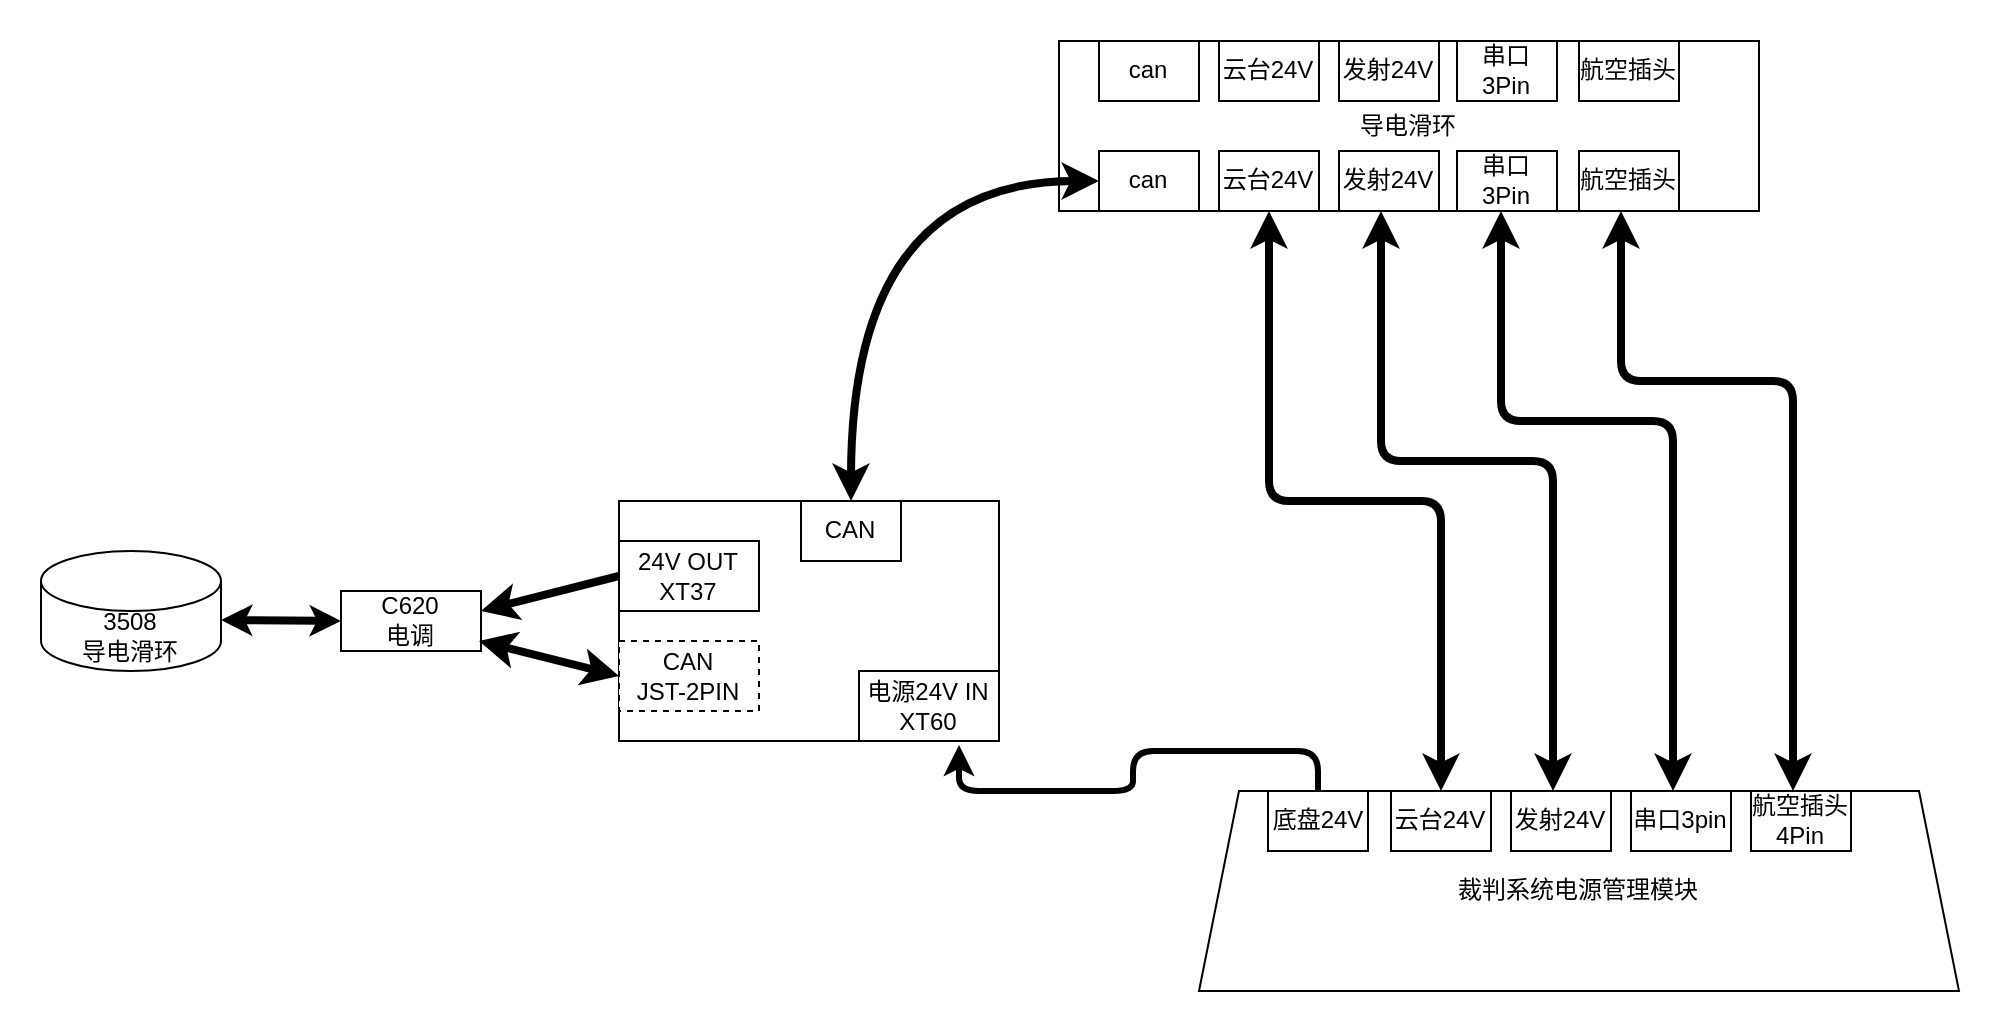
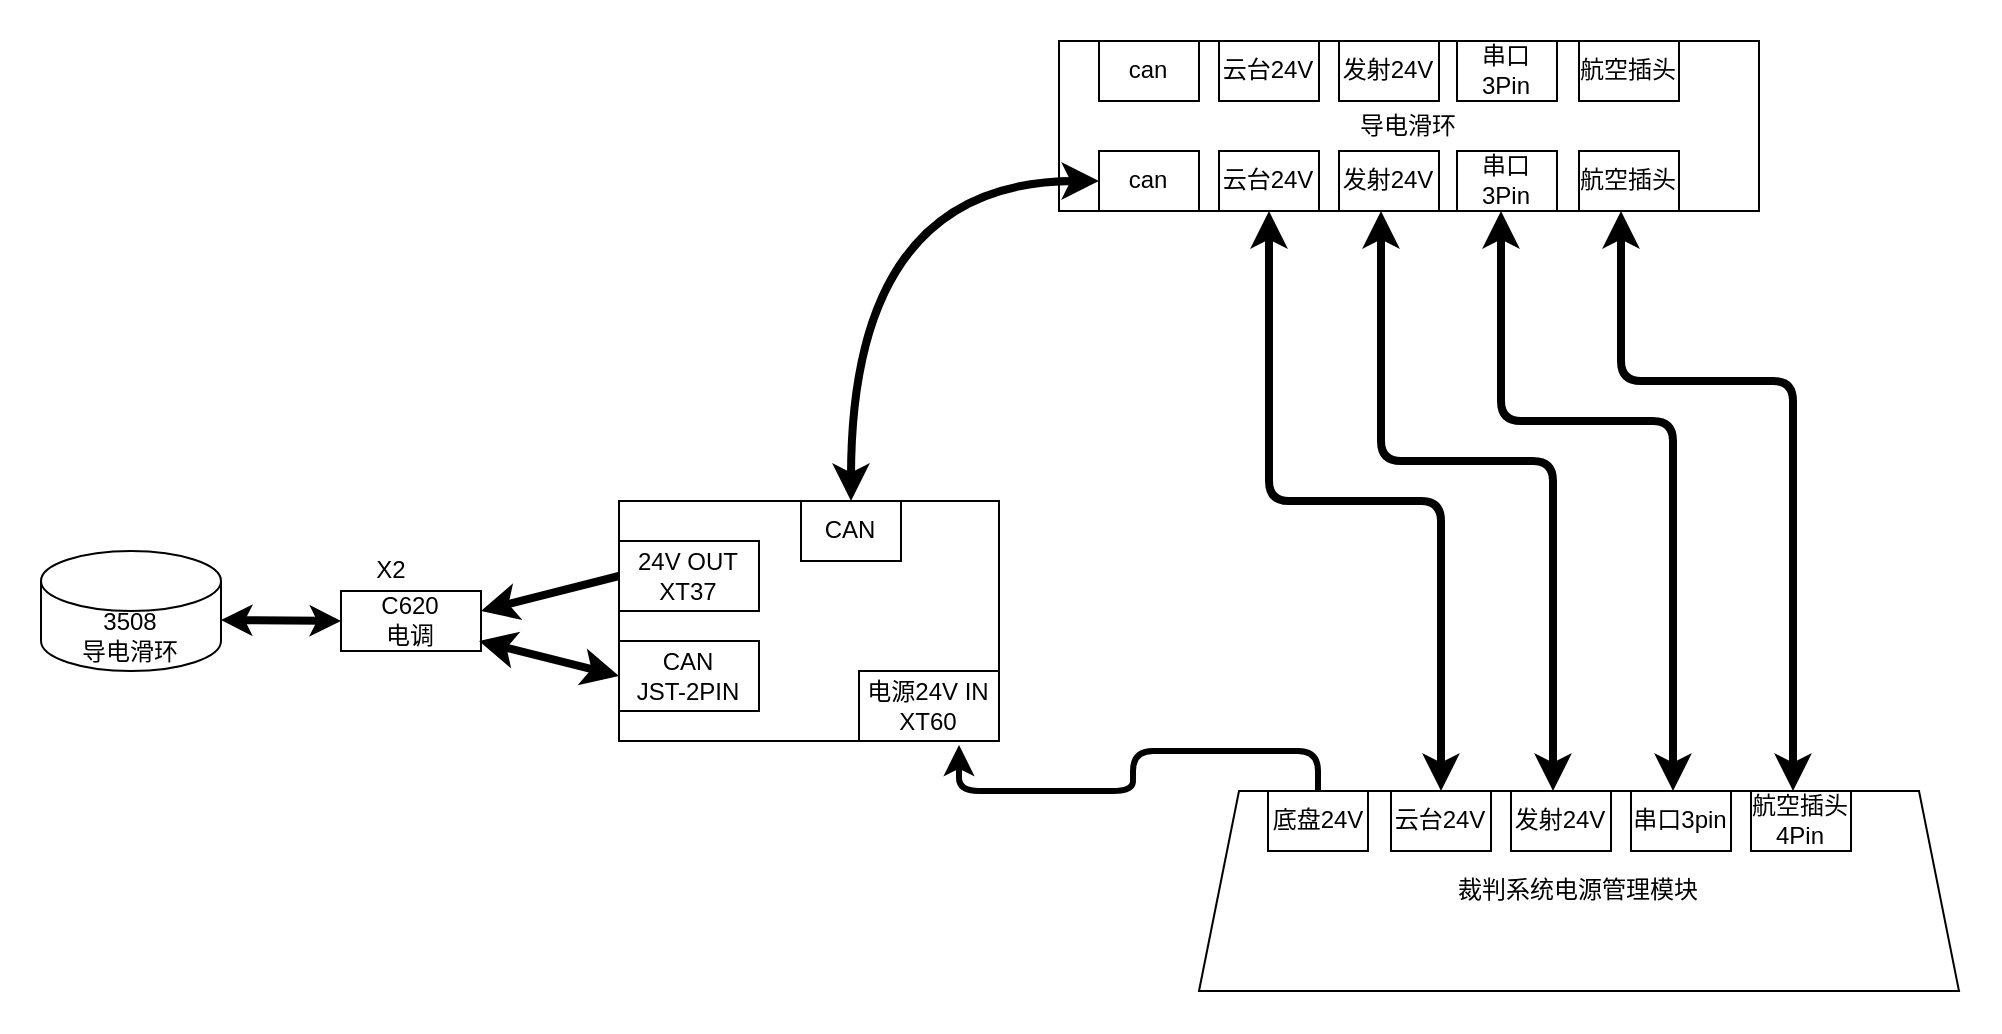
node "X2": added
node "CAN JST-2PIN": style dashed -> solid
